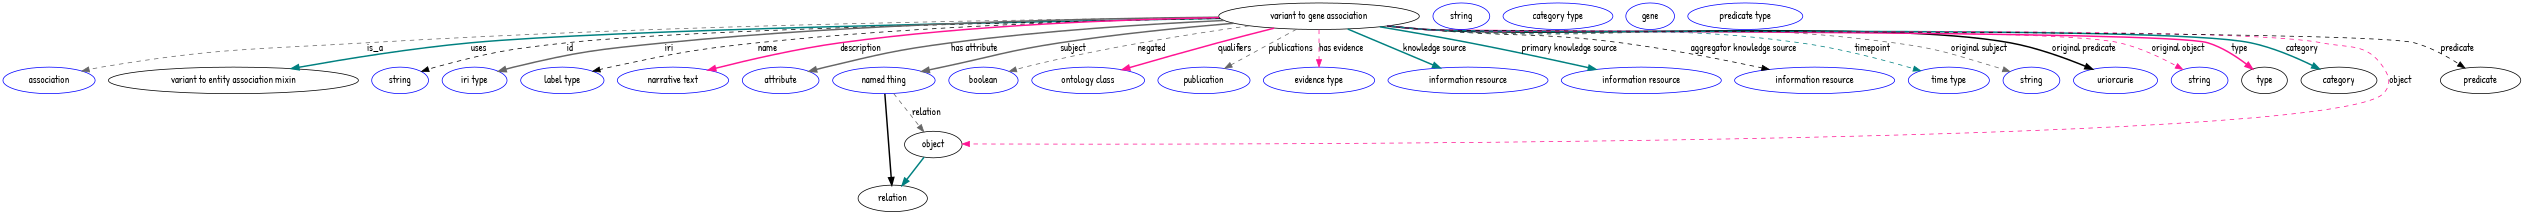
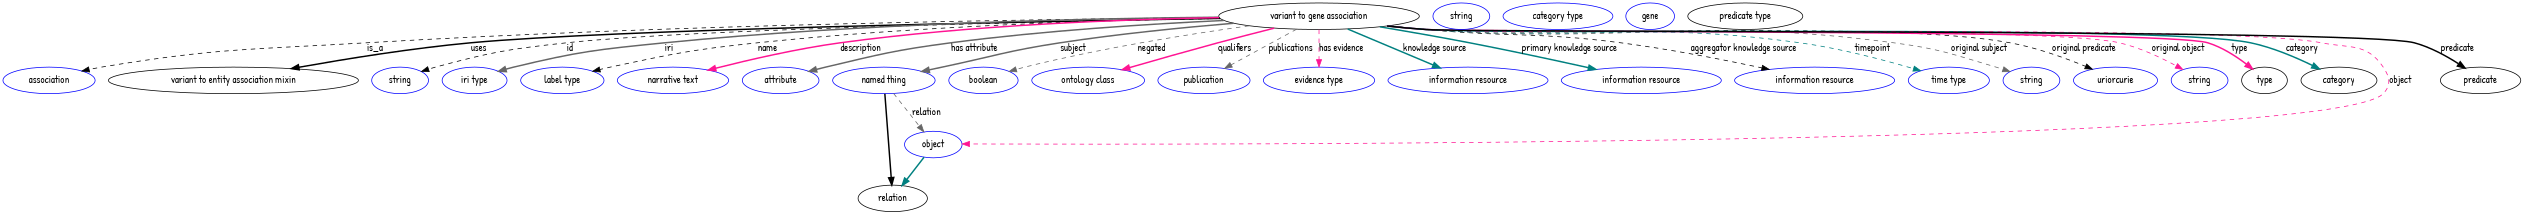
node "predicate type": color blue -> black
edge "variant to gene association" -> "variant to entity association mixin": color teal -> black
edge "variant to gene association" -> "uriorcurie": style bold -> dashed
edge "variant to gene association" -> "predicate": style dashed -> bold
edge "variant to gene association" -> "association": color gray40 -> black
node "object": color black -> blue
